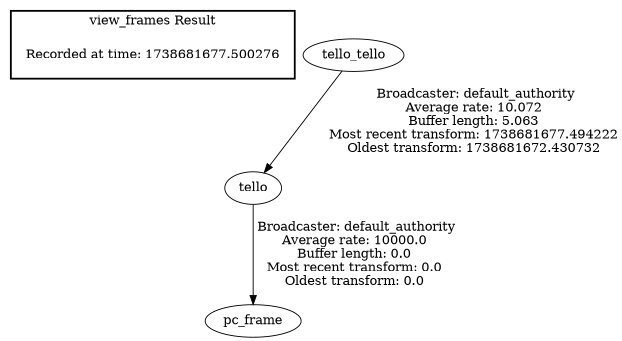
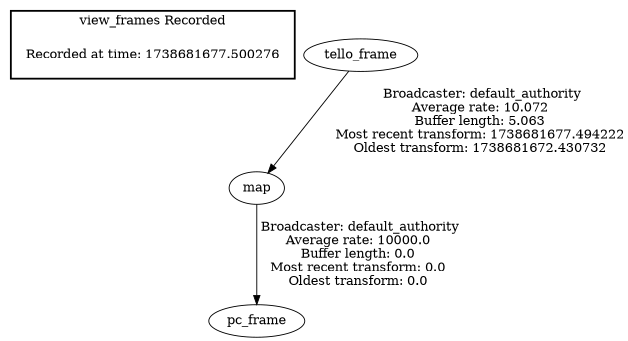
cluster "view_frames Result": label "view_frames Result" -> "view_frames Recorded"
node "tello_tello": label "tello_tello" -> "tello_frame"
node "tello": label "tello" -> "map"
